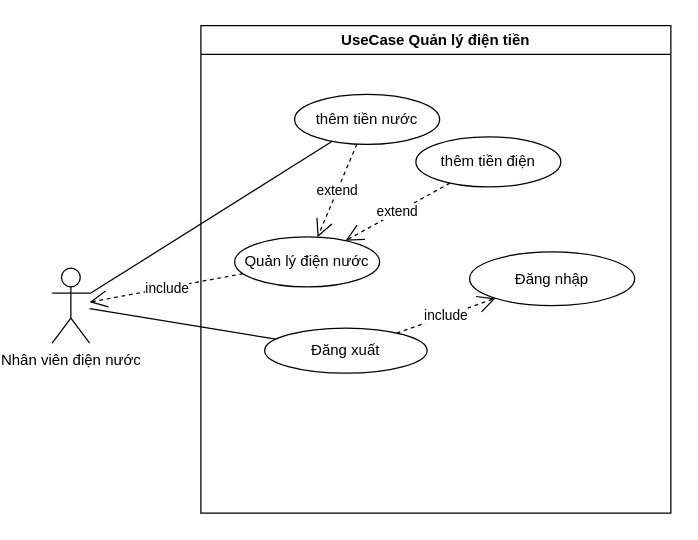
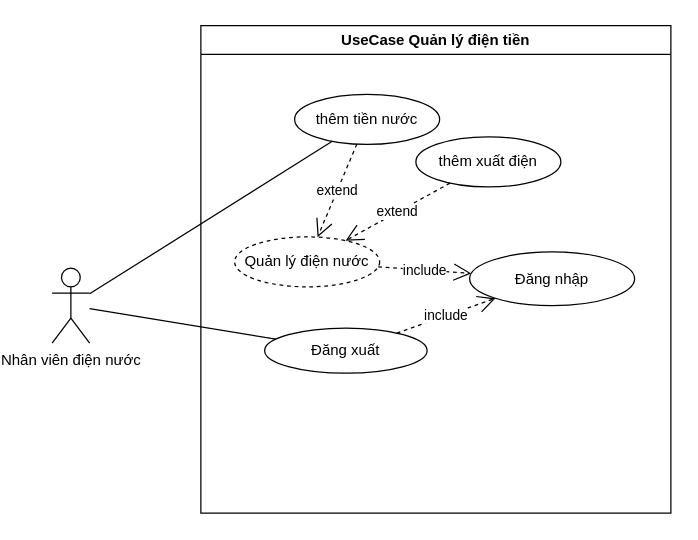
node "thêm tiền điện": label "thêm tiền điện" -> "thêm xuất điện"
node "Quản lý điện nước": style solid -> dashed
edge "Quản lý điện nước" -> "Nhân viên điện nước": now "Quản lý điện nước" -> "Đăng nhập"
